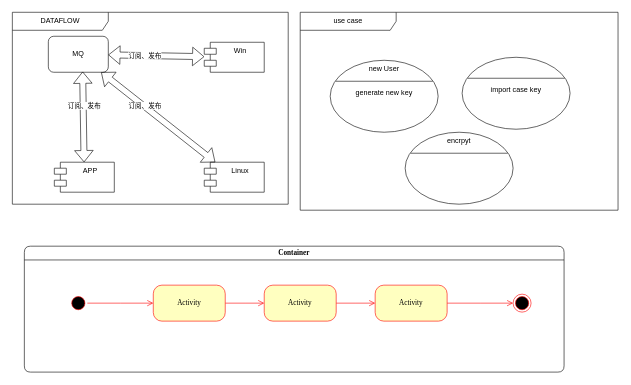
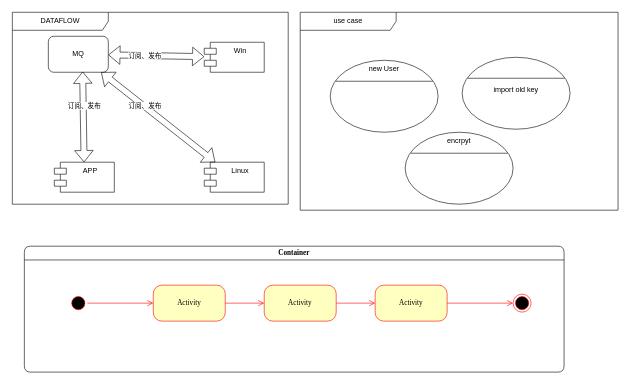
node "import case key": label "import case key" -> "import old key"
node "generate new key": removed
